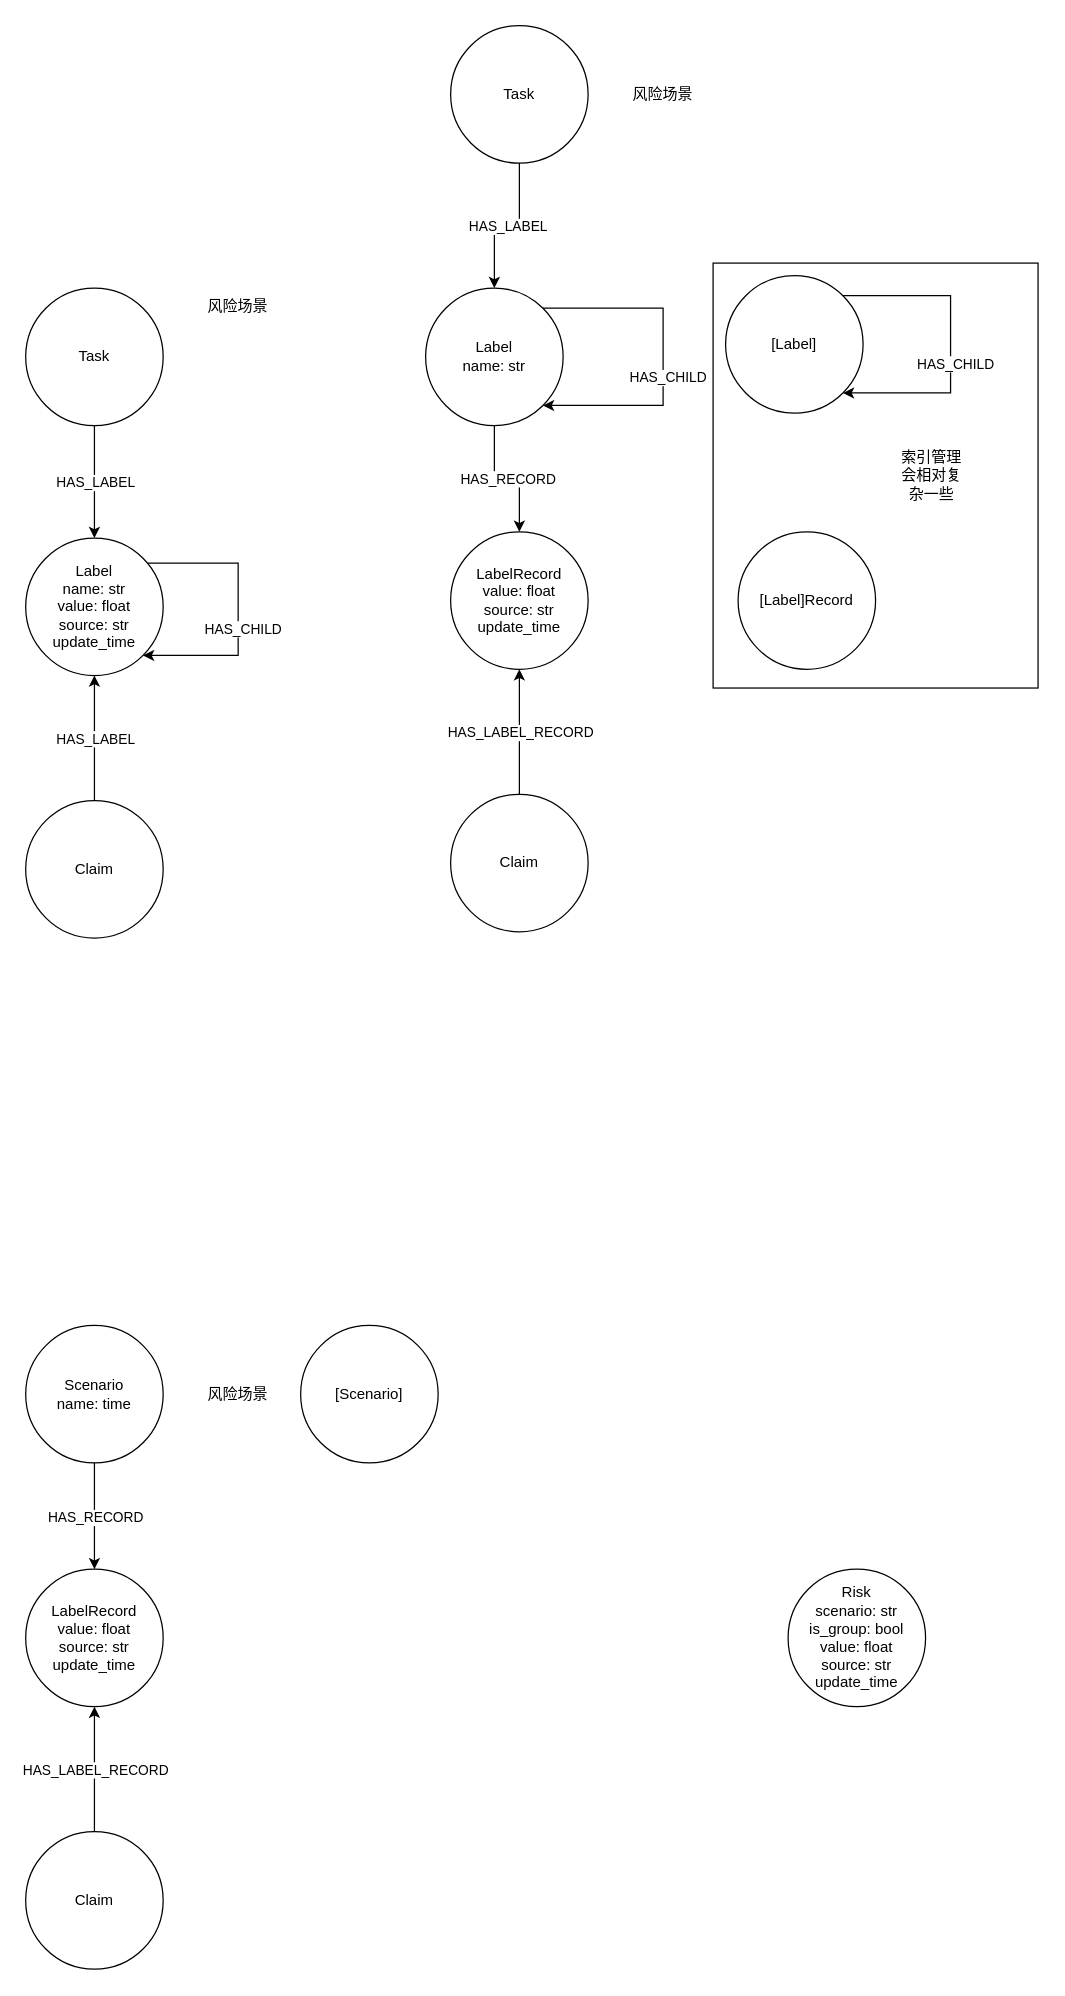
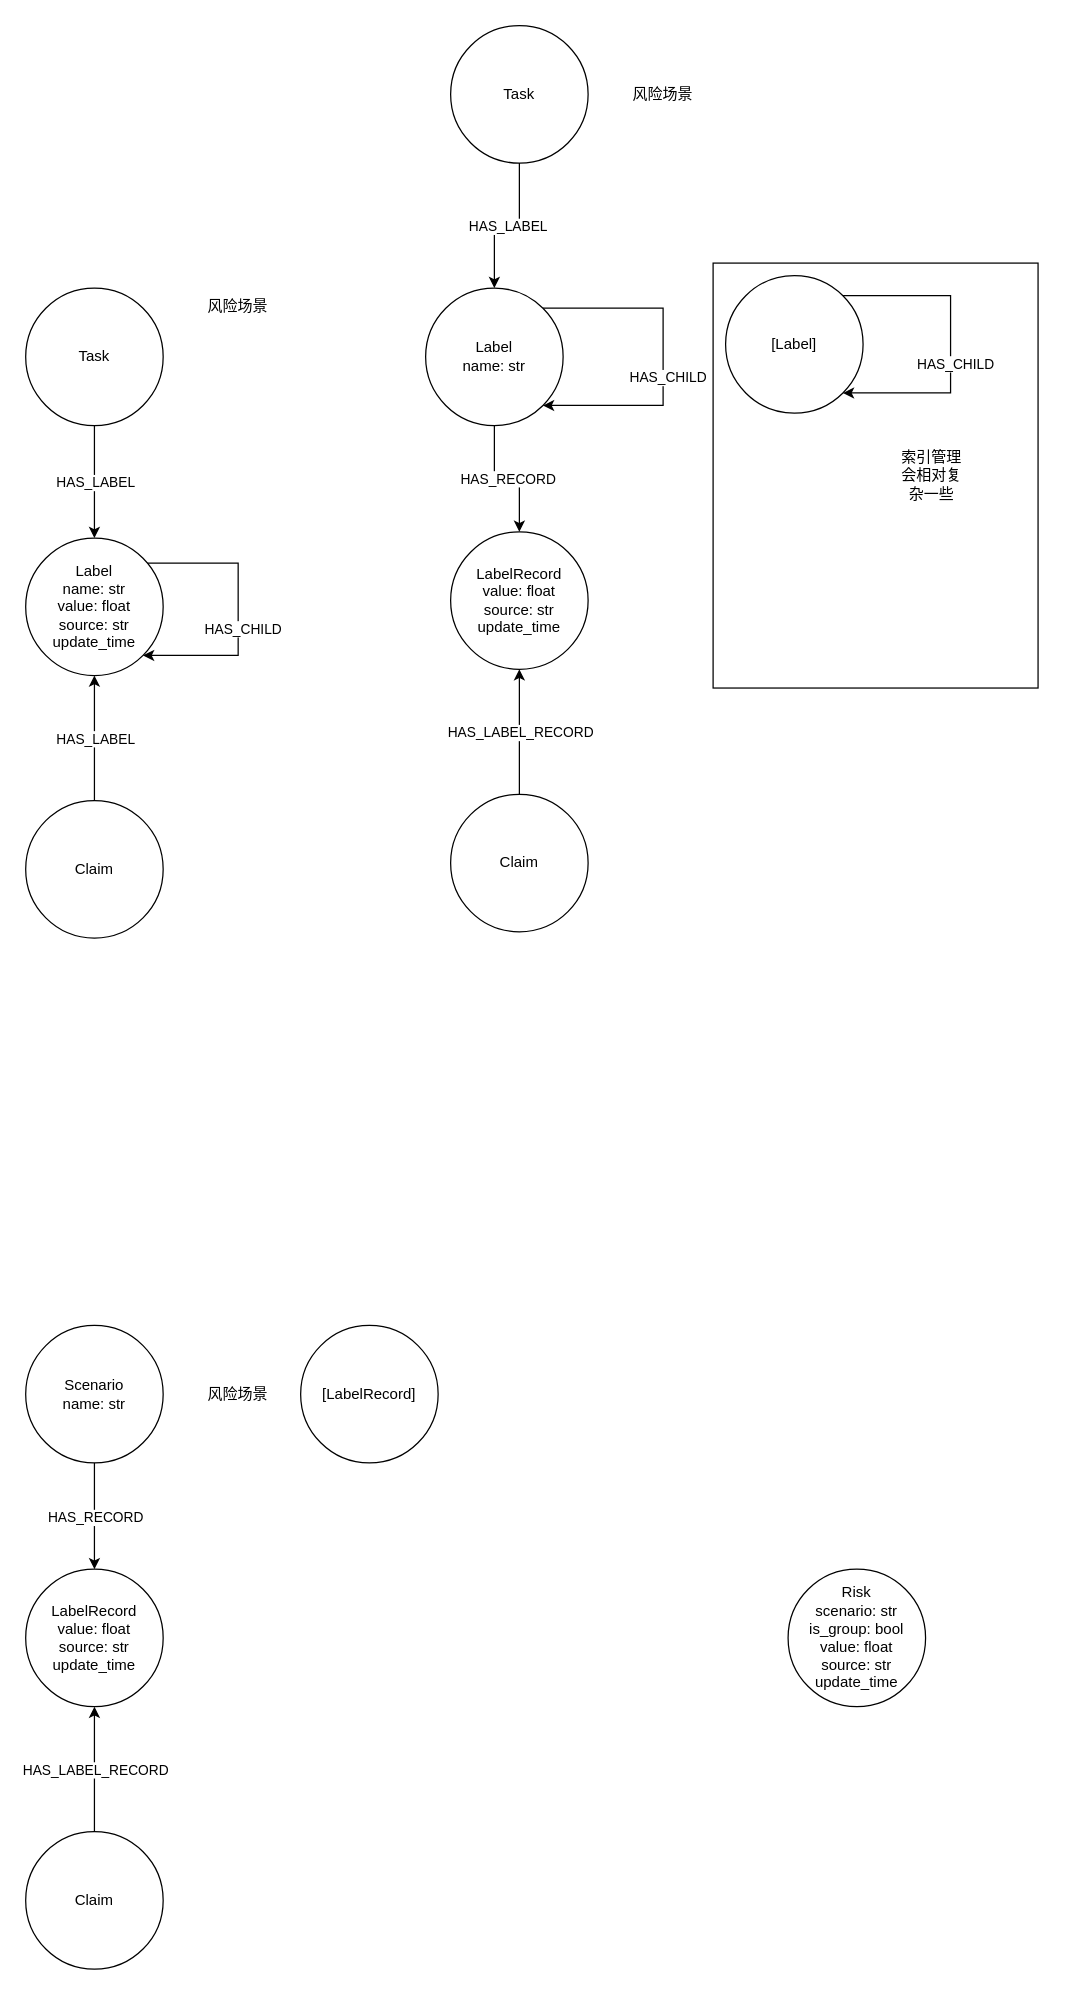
node "[Label]Record": removed
node "Scenario name: time": label "Scenario name: time" -> "Scenario name: str"
node "[Scenario]": label "[Scenario]" -> "[LabelRecord]"
